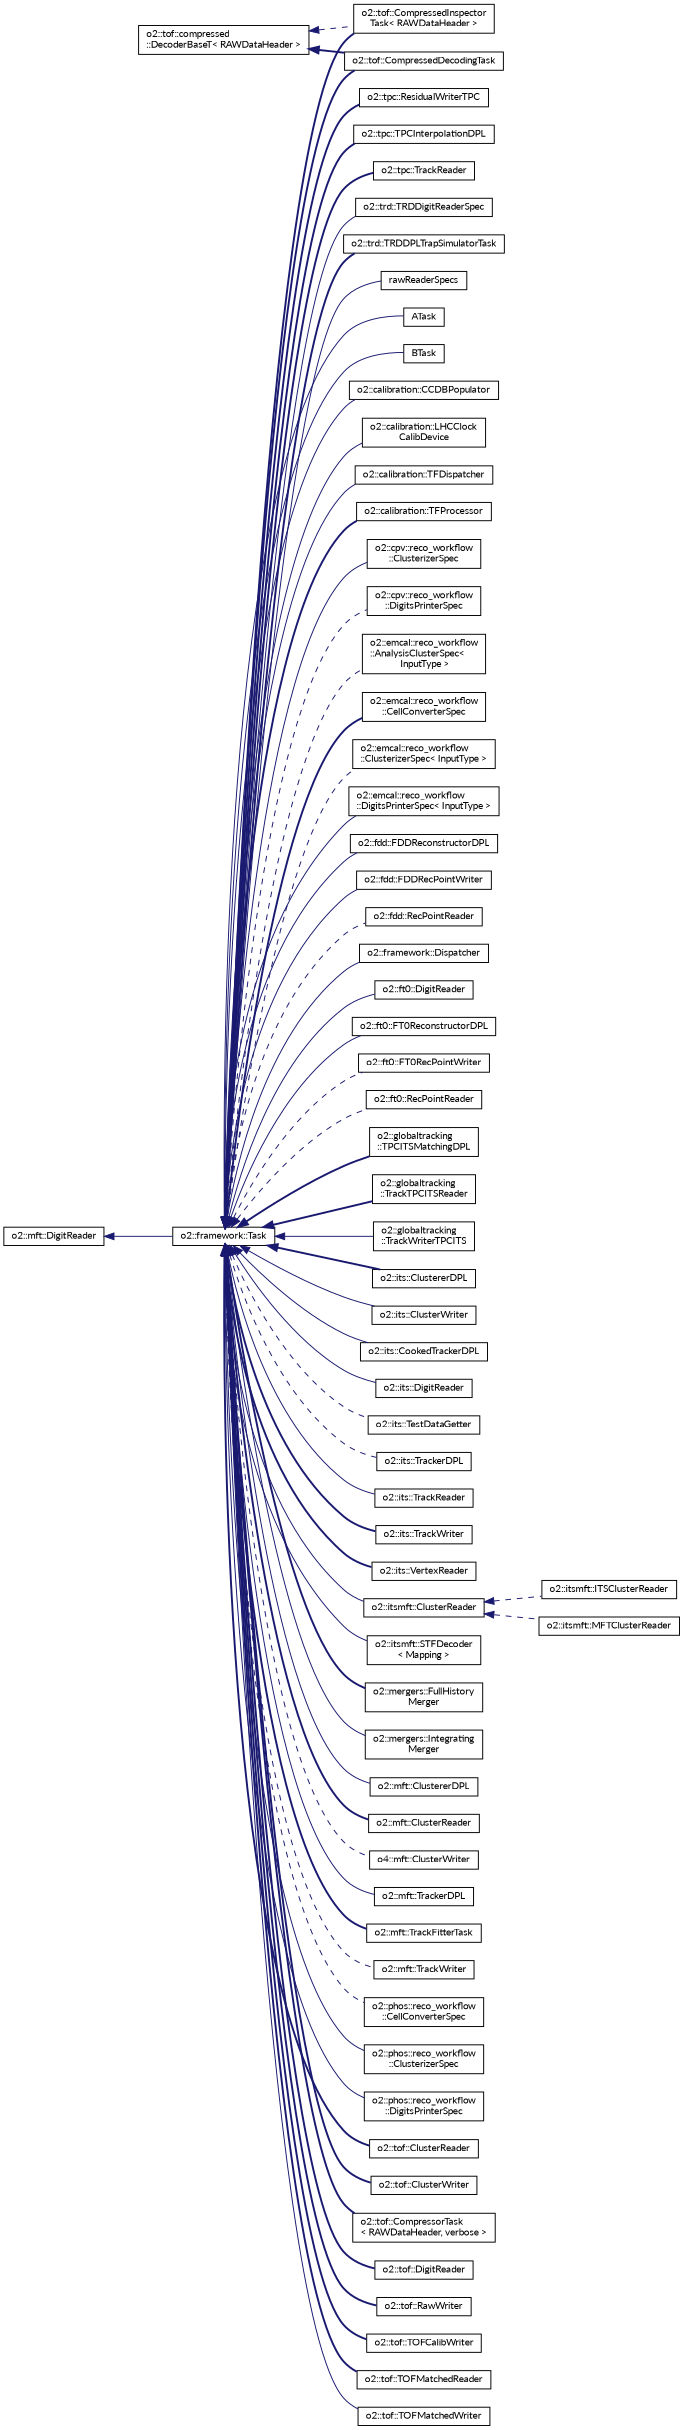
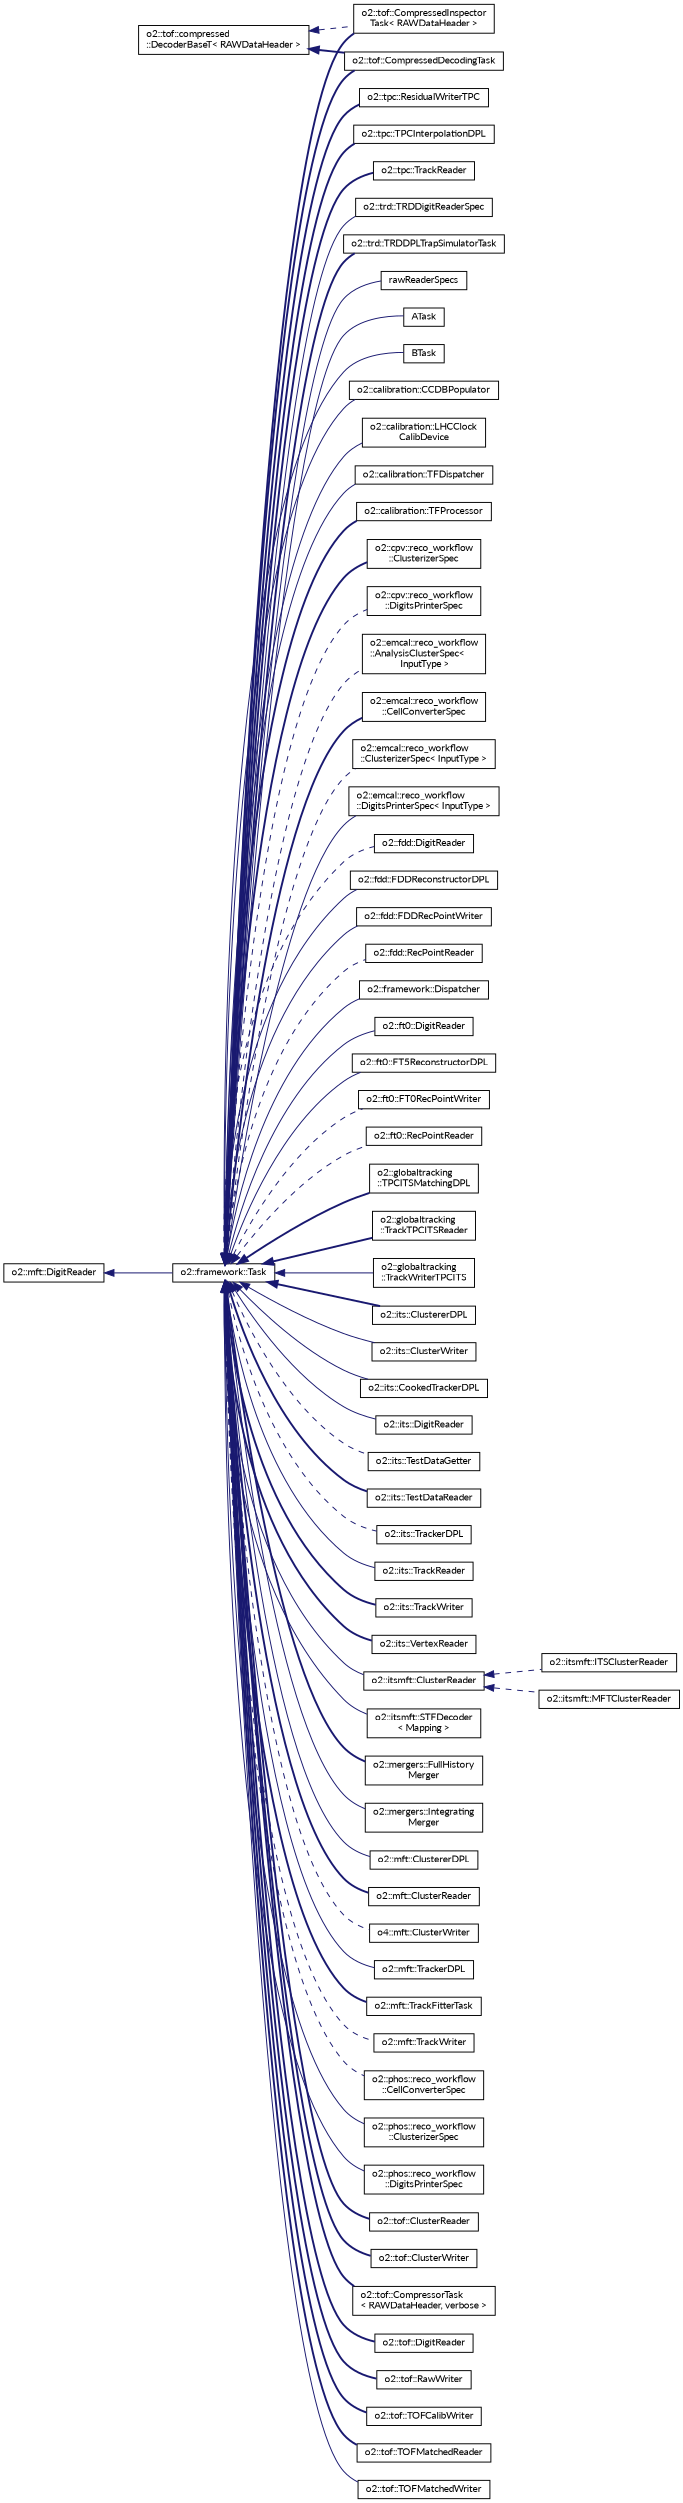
node "o2::fdd::DigitReader": added
edge "o2::cpv::reco_workflow ::ClusterizerSpec" -> "o2::framework::Task": style solid -> bold
node "o2::ft0::FT0ReconstructorDPL": label "o2::ft0::FT0ReconstructorDPL" -> "o2::ft0::FT5ReconstructorDPL"
node "o2::its::TestDataReader": added
